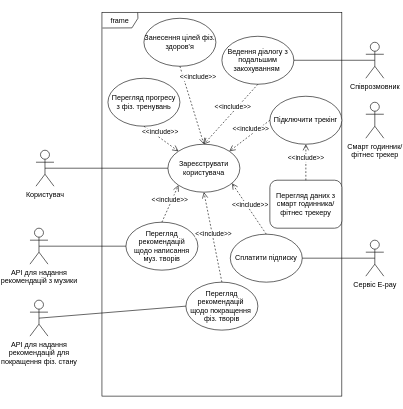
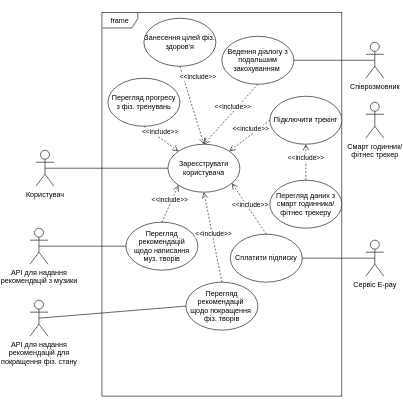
node "Перегляд даних з смарт годинника/ фітнес трекеру": shape rounded rectangle -> ellipse
